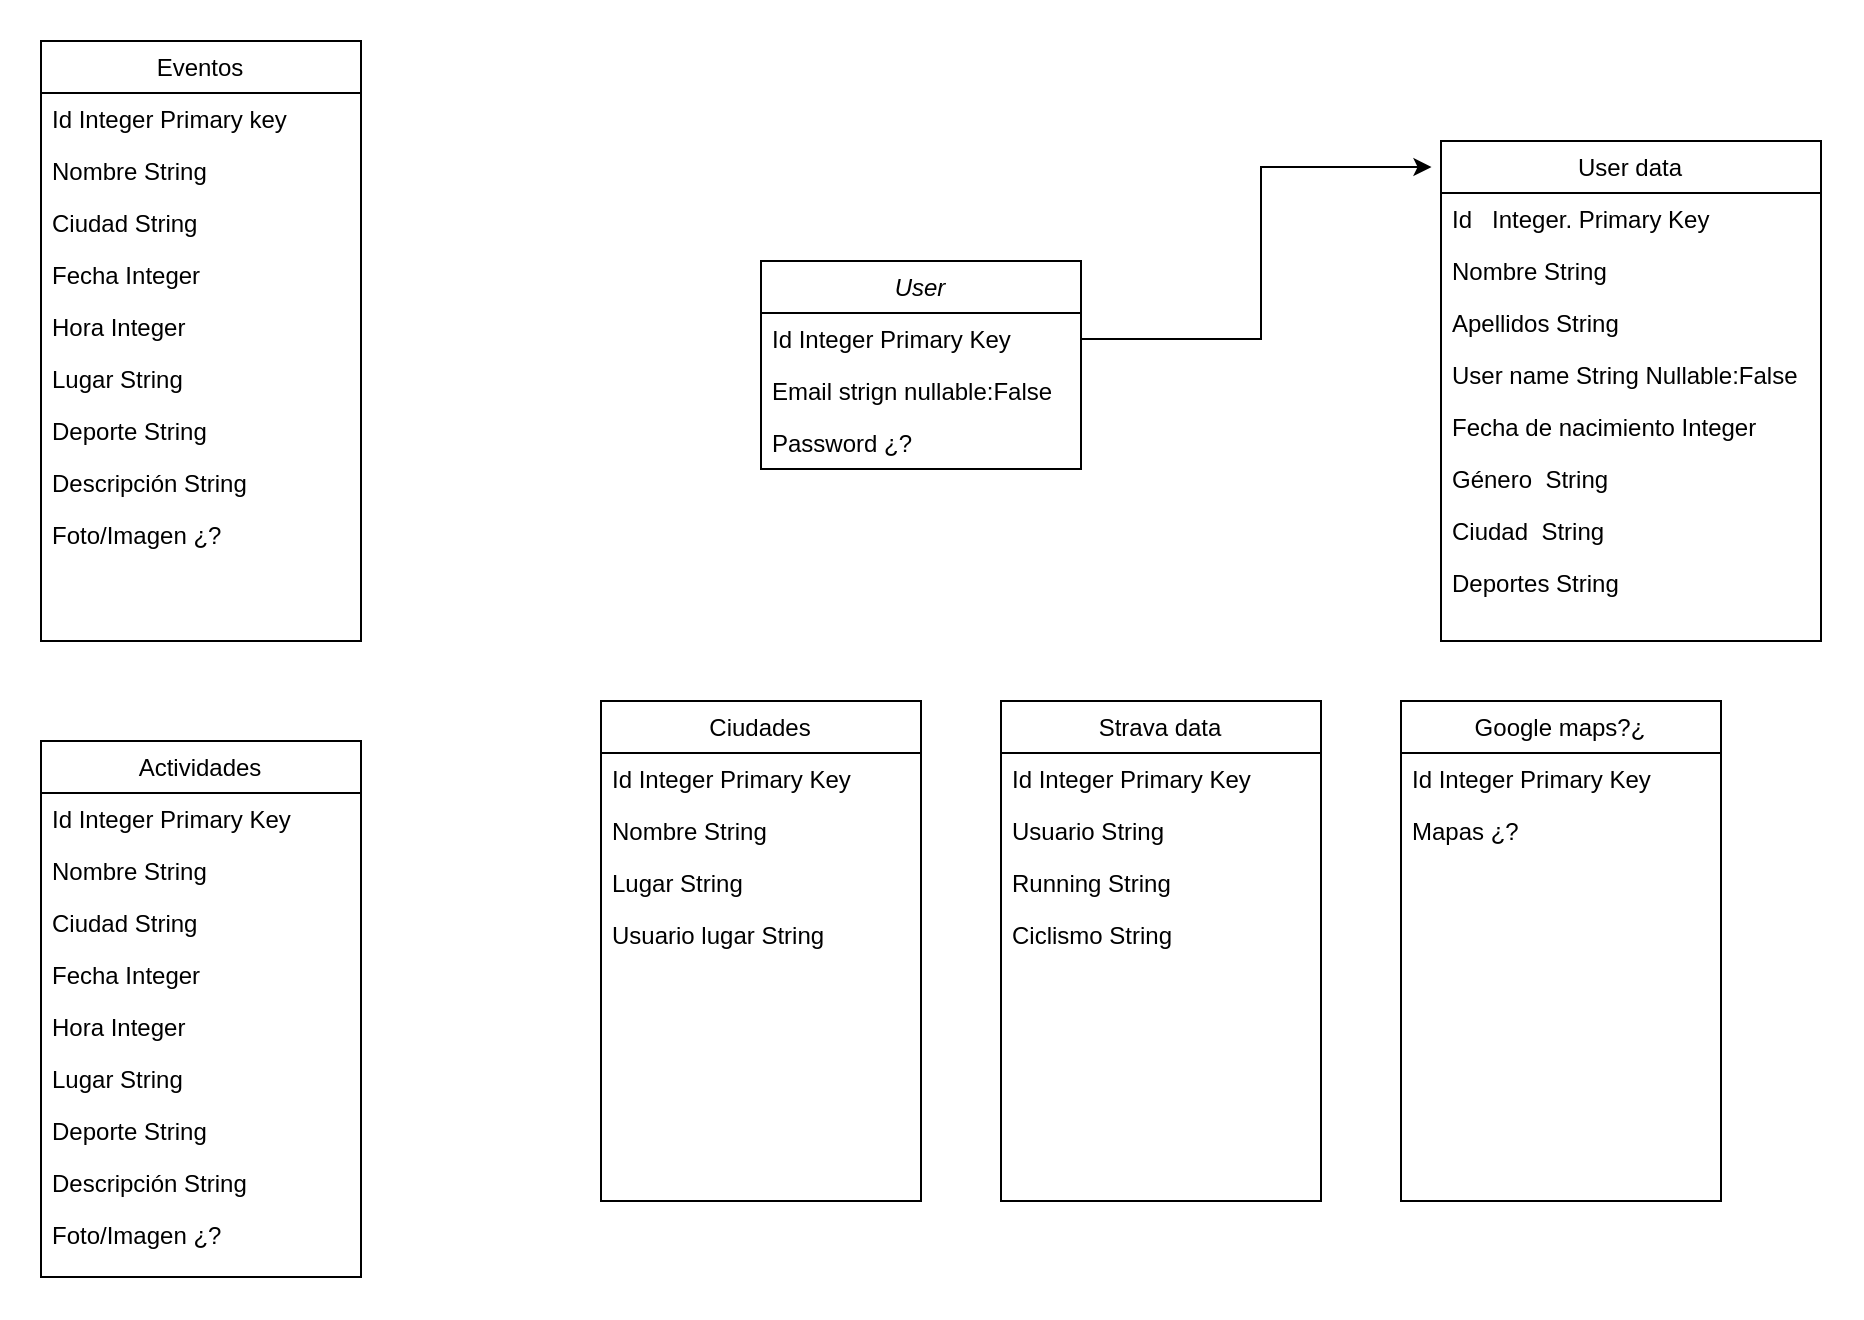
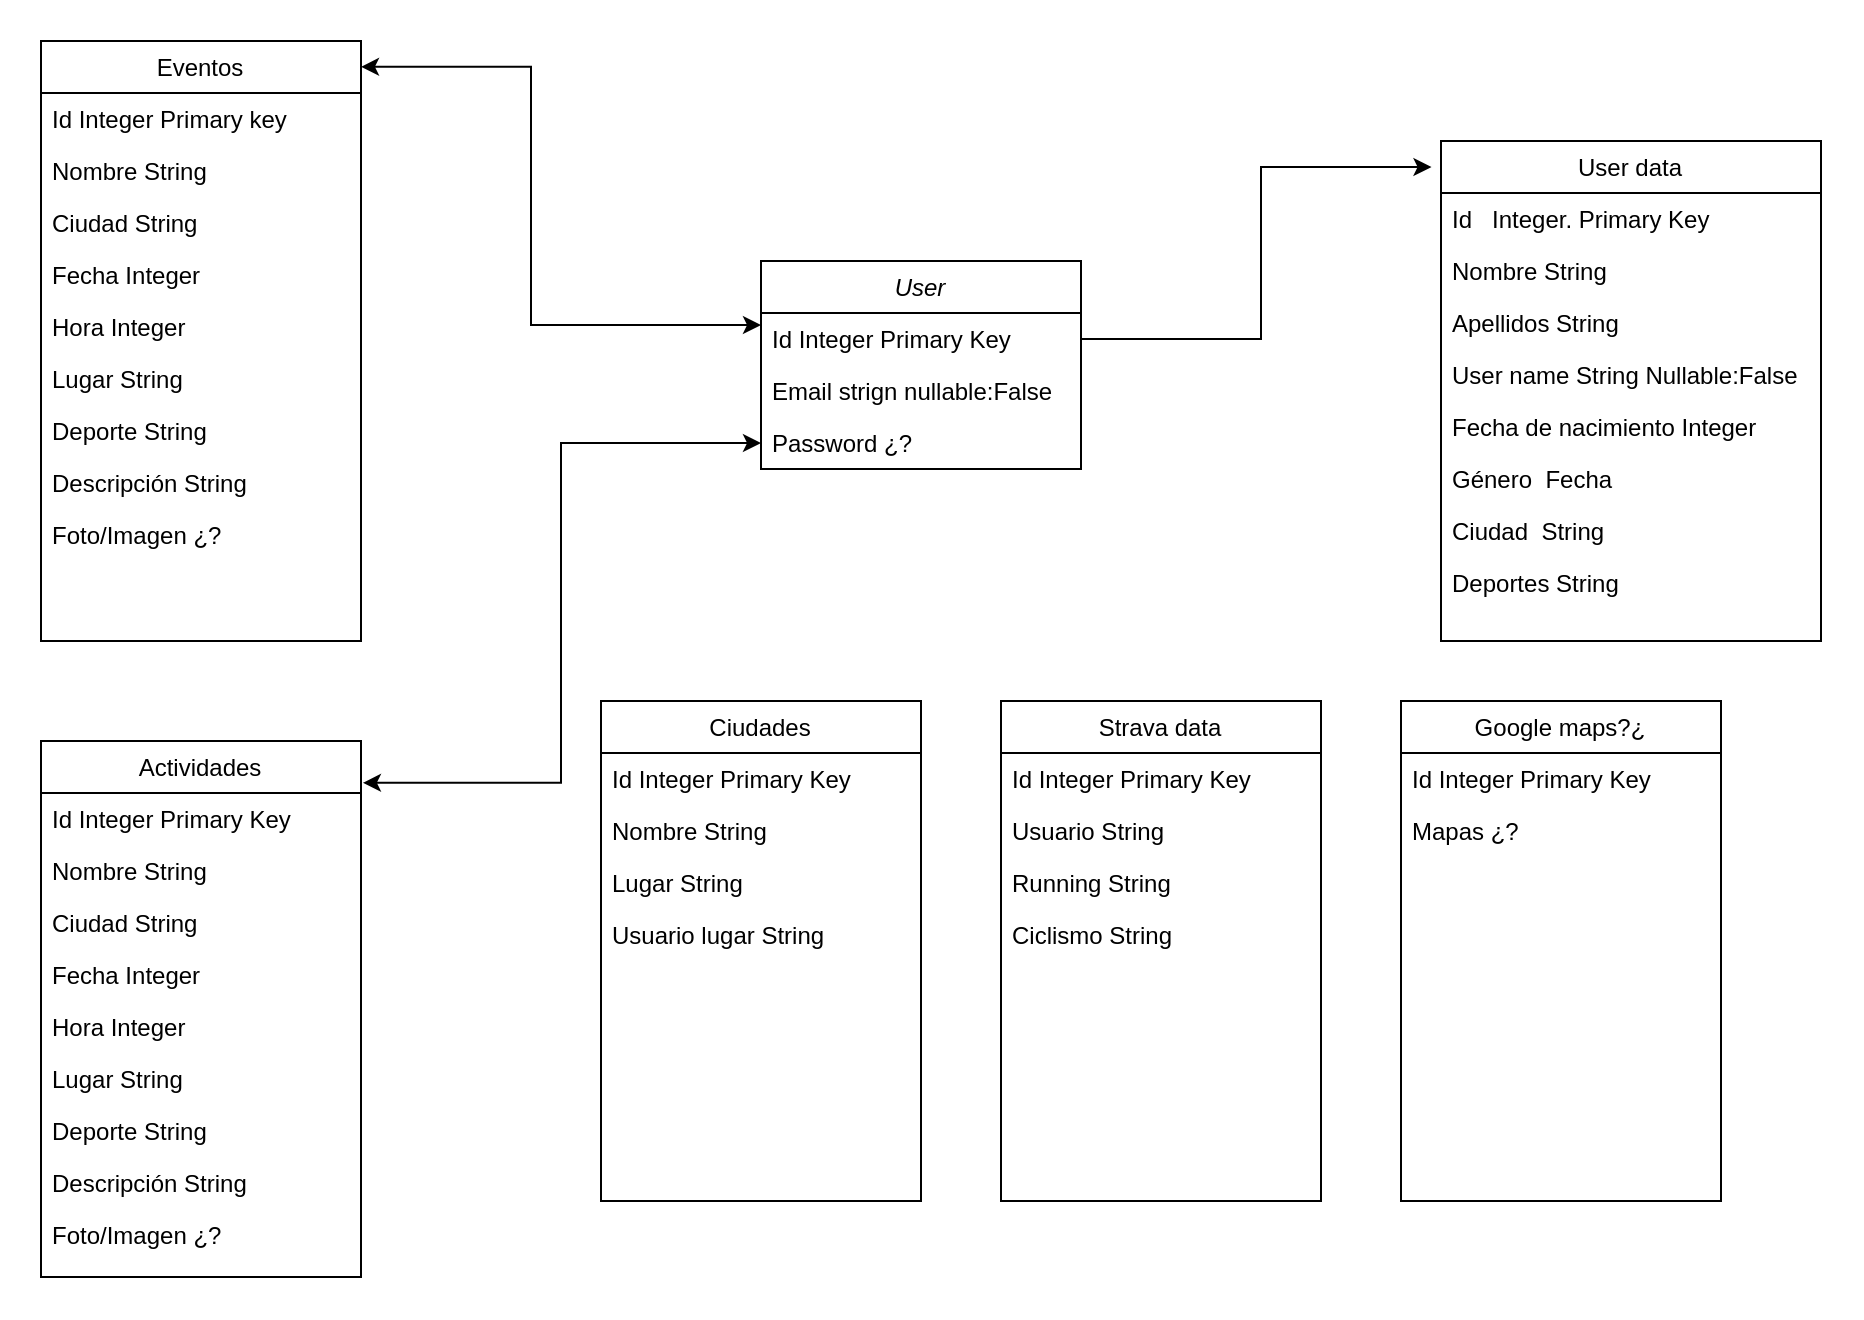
edge "Eventos" -- "User": added
node "Género String": label "Género String" -> "Género Fecha"
edge "Password ¿?" -- "Actividades": added
